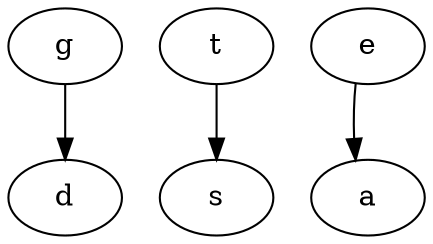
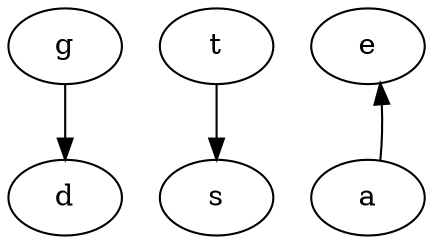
edge "e" -> "a": reversed
